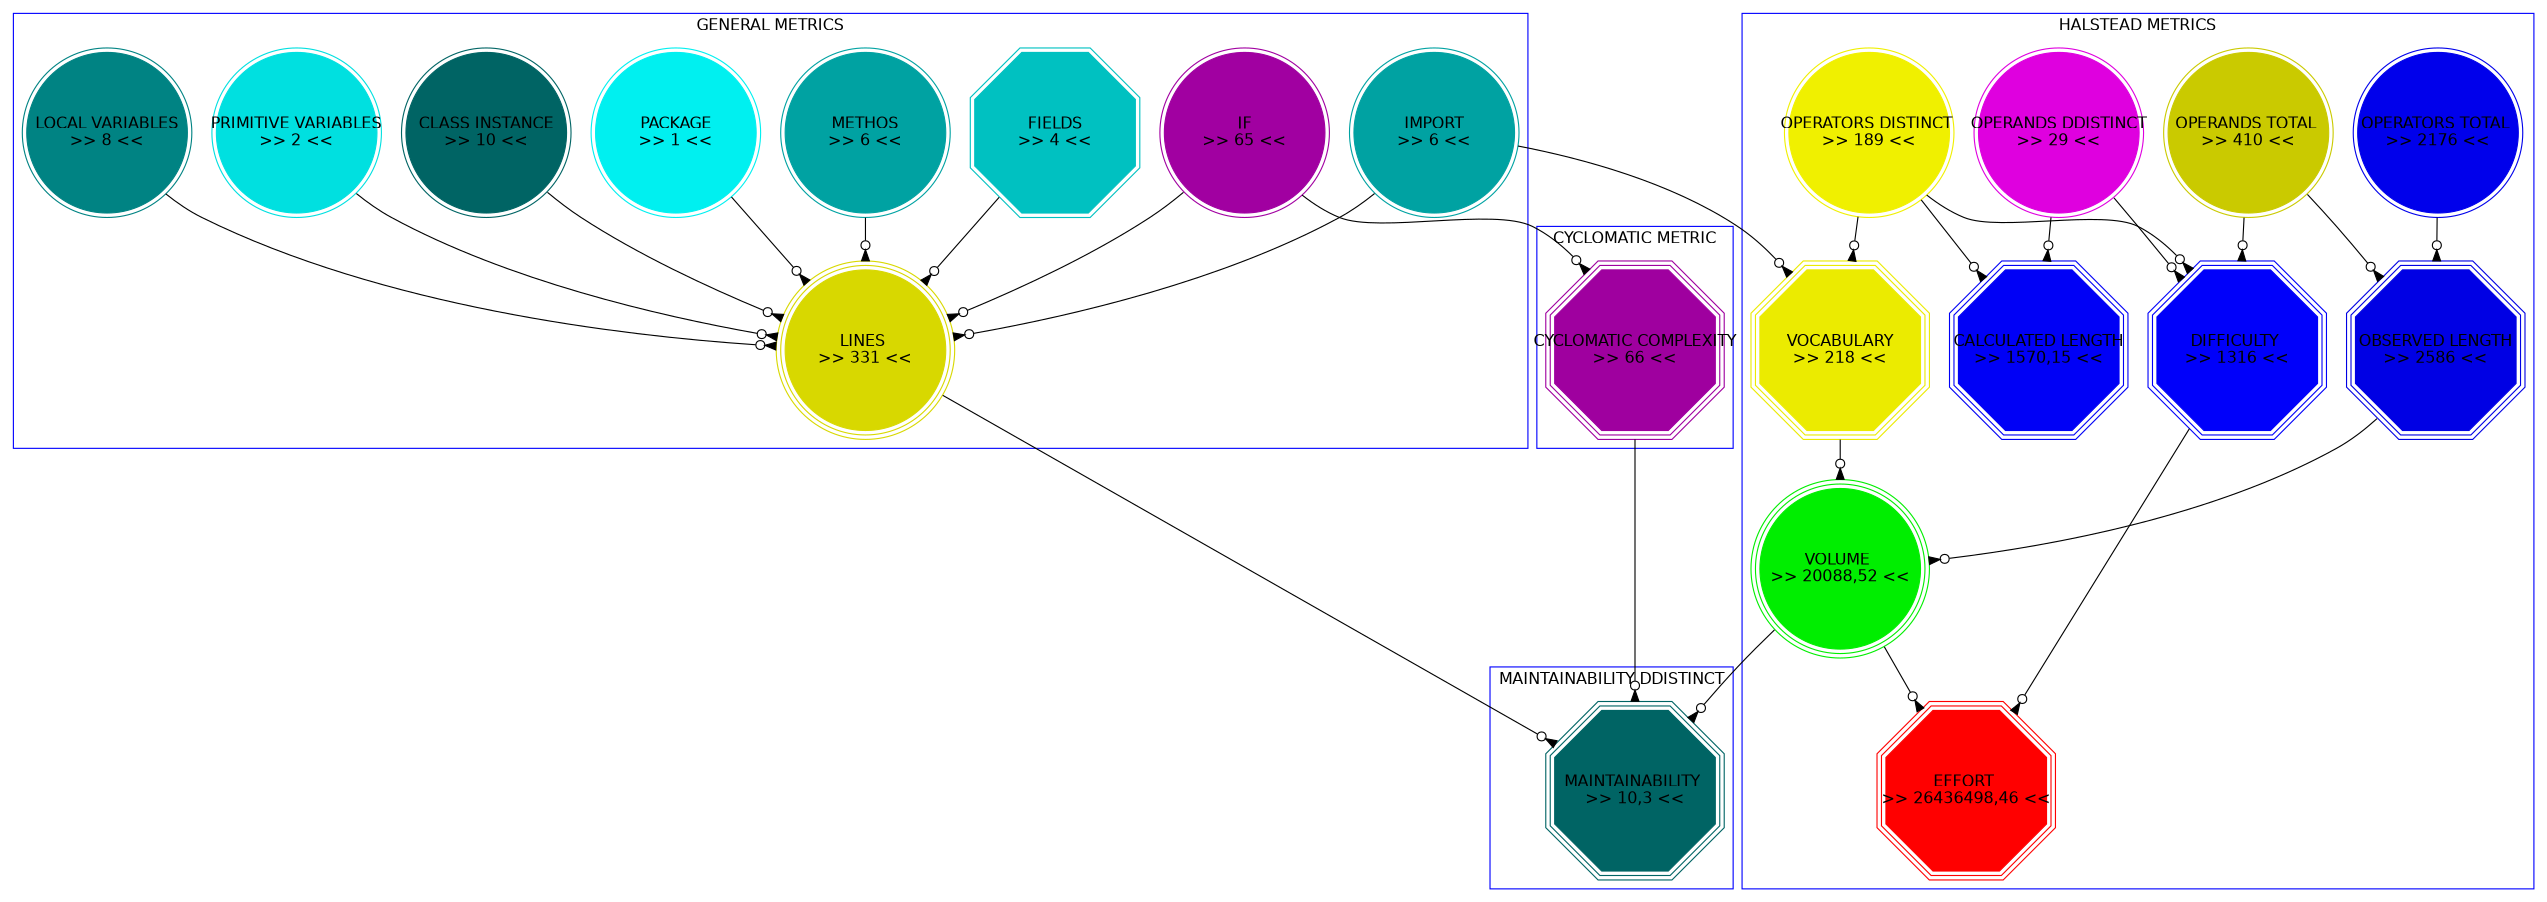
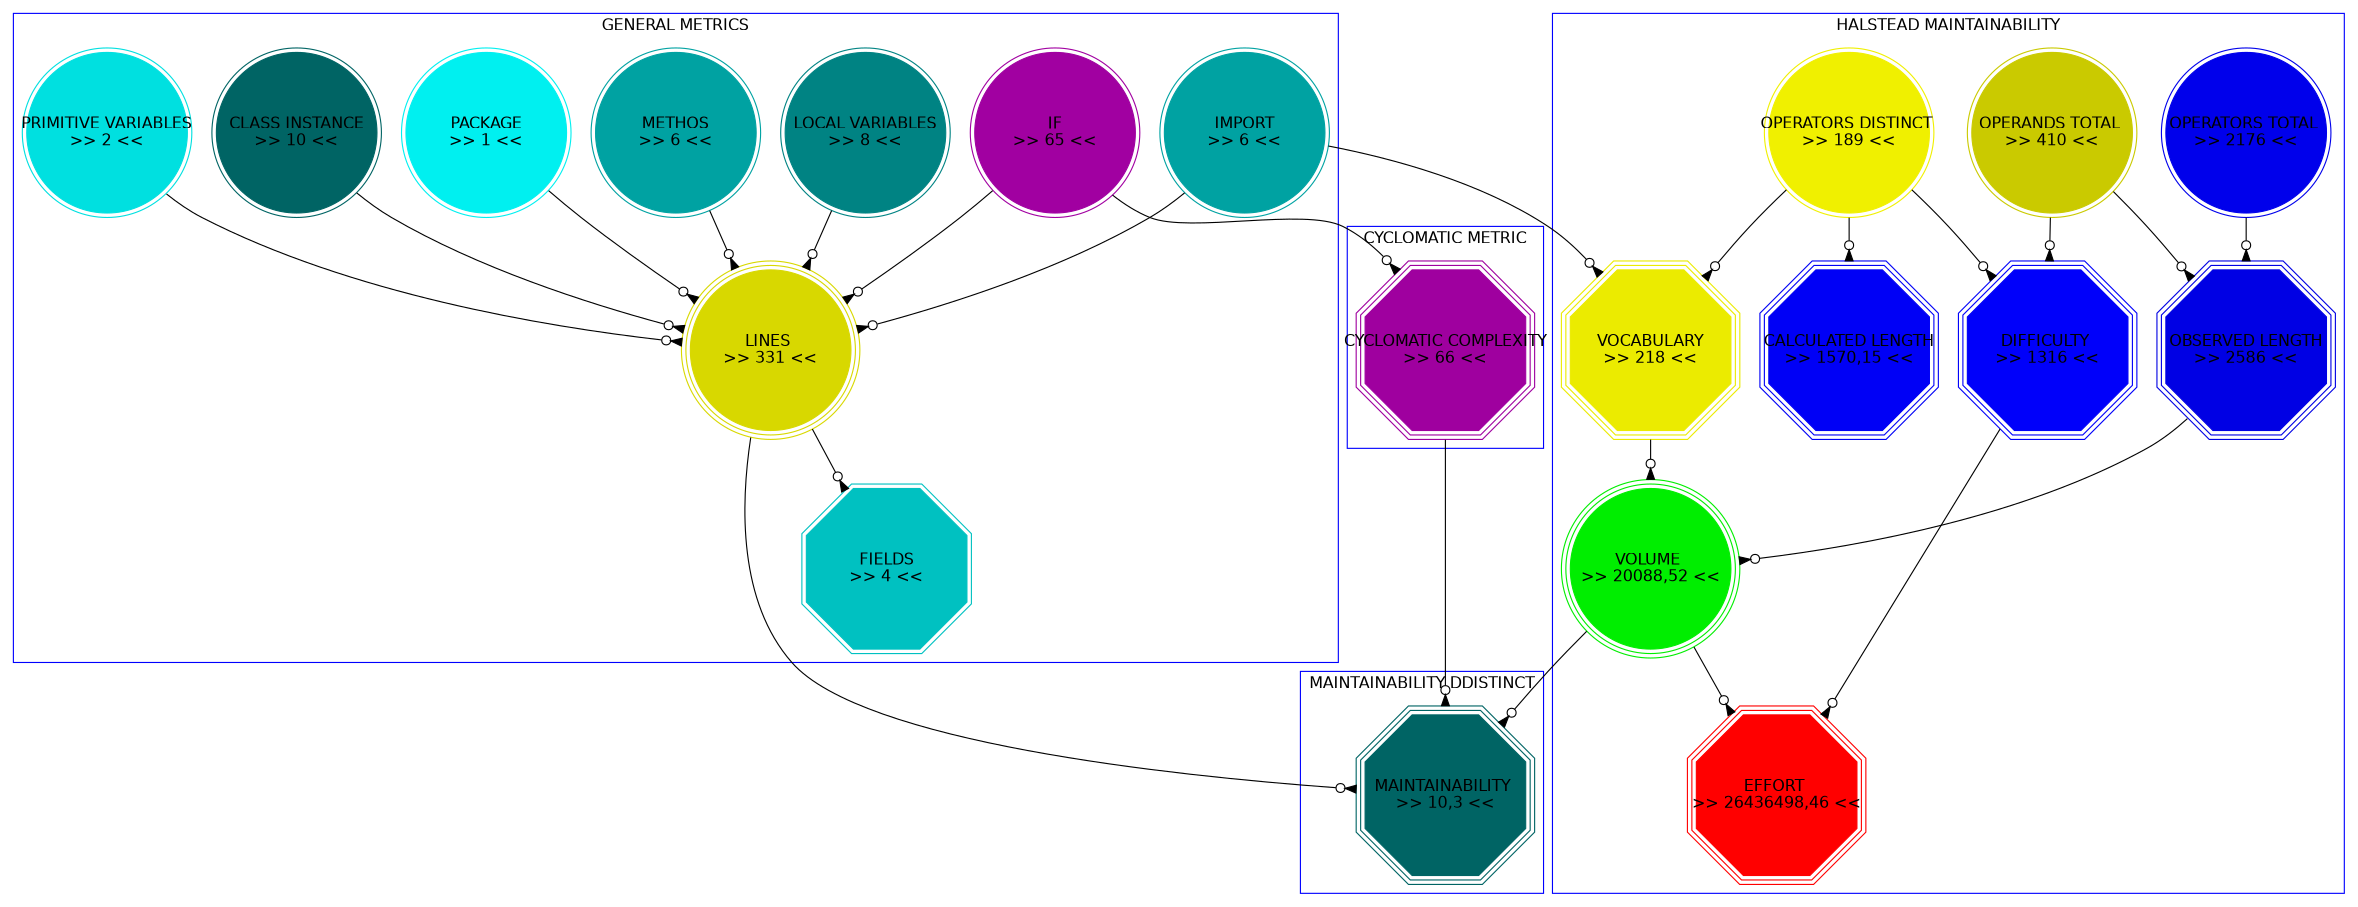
cluster "HALSTEAD METRICS": label "HALSTEAD METRICS" -> "HALSTEAD MAINTAINABILITY"
node "OPERANDS DDISTINCT >> 29 <<": removed
edge "FIELDS >> 4 <<" -> "LINES >> 331 <<": reversed
